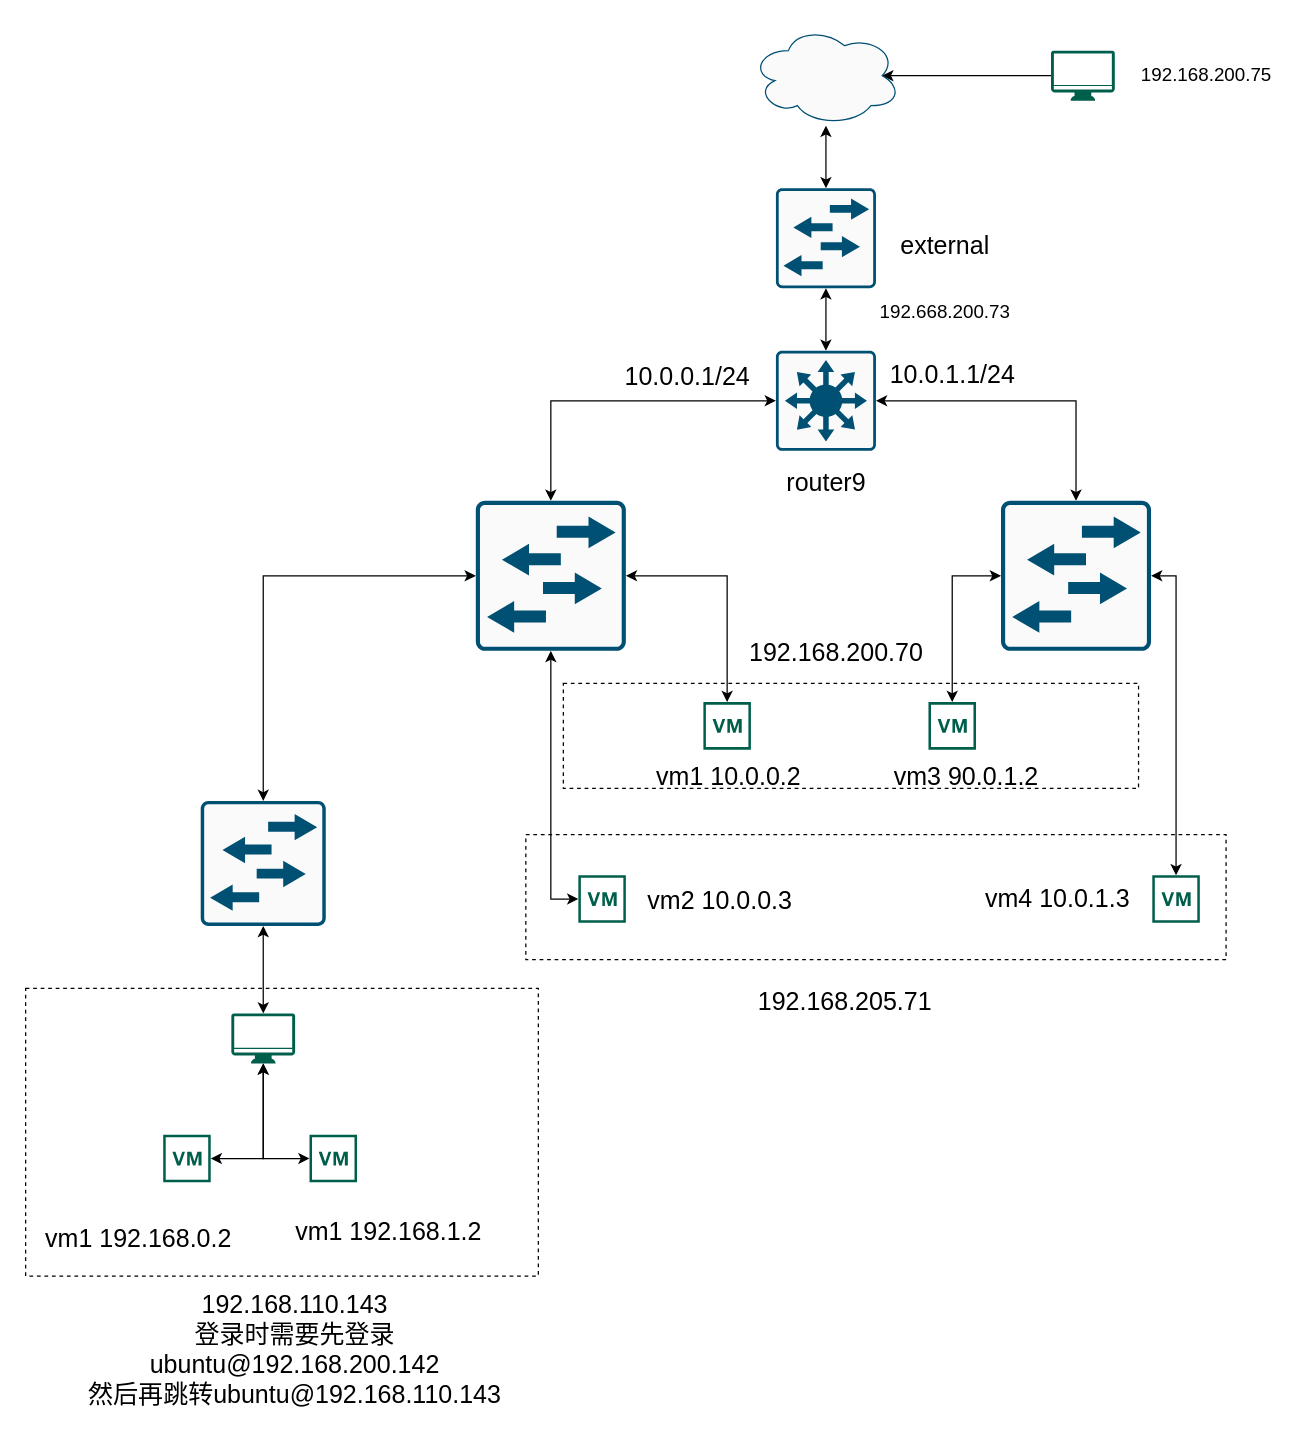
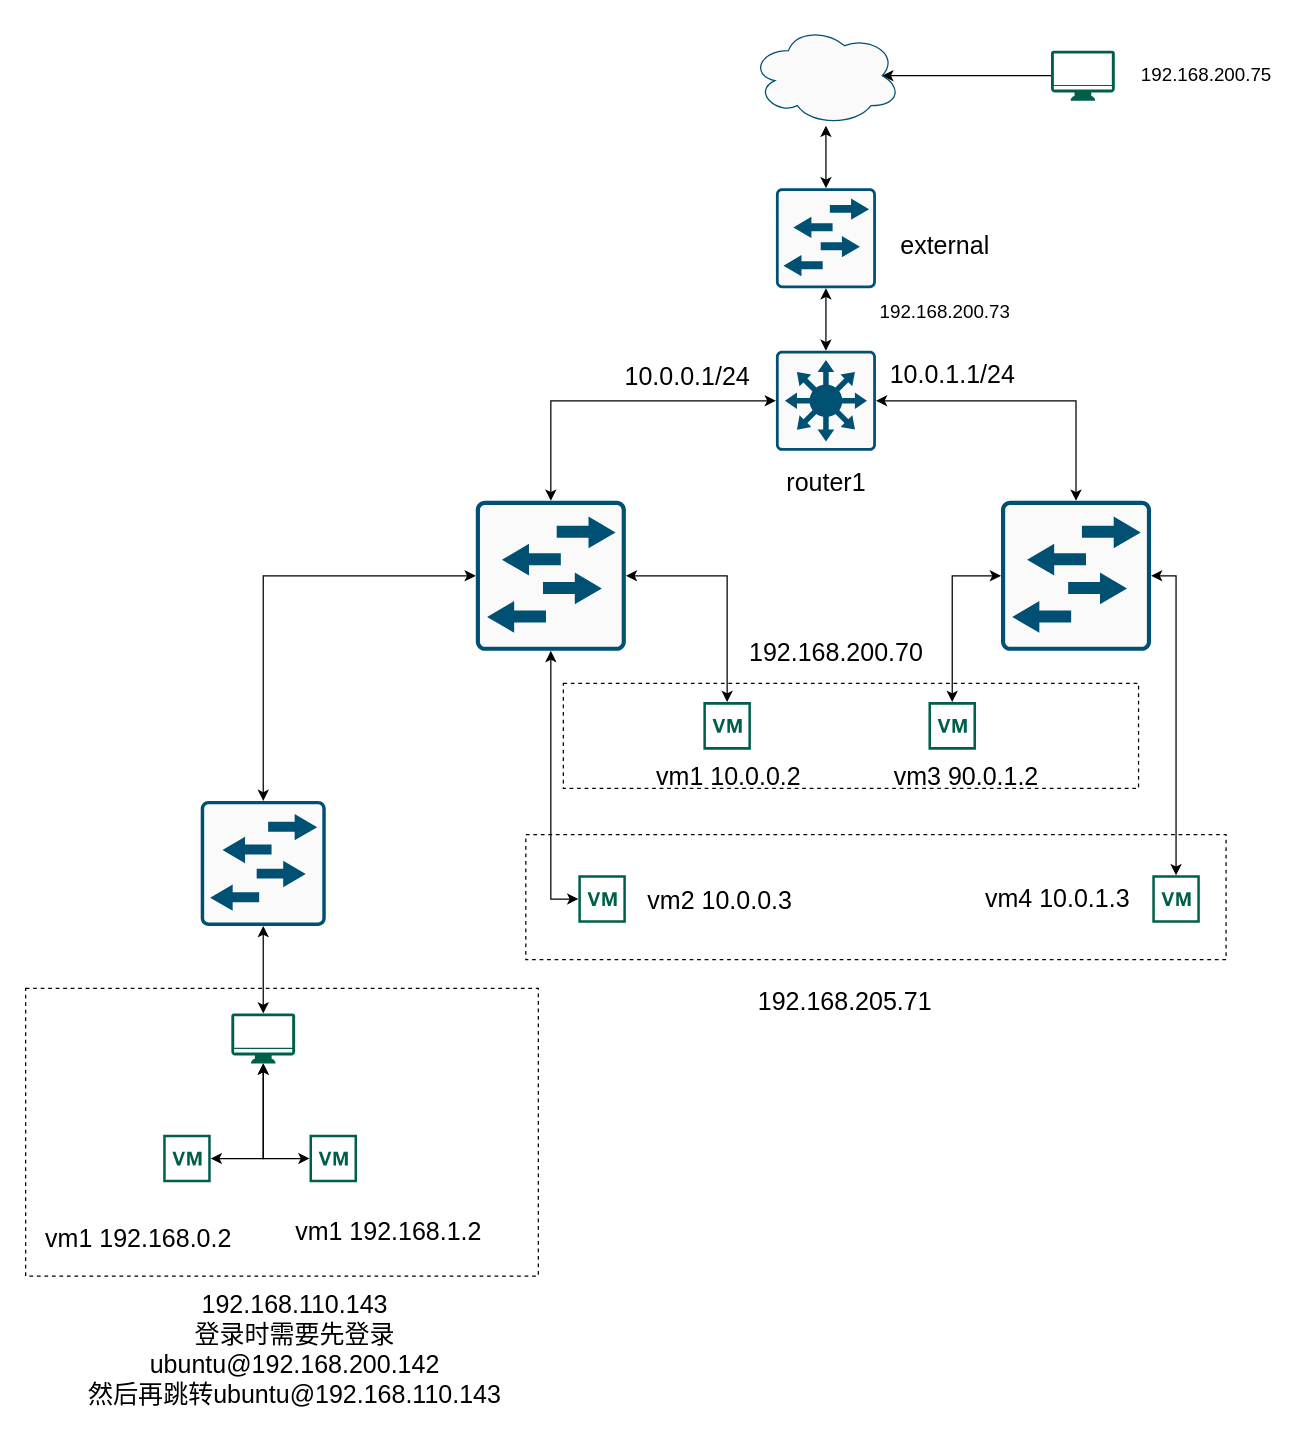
node "192.668.200.73": label "192.668.200.73" -> "192.168.200.73"
node "router9": label "router9" -> "router1"
